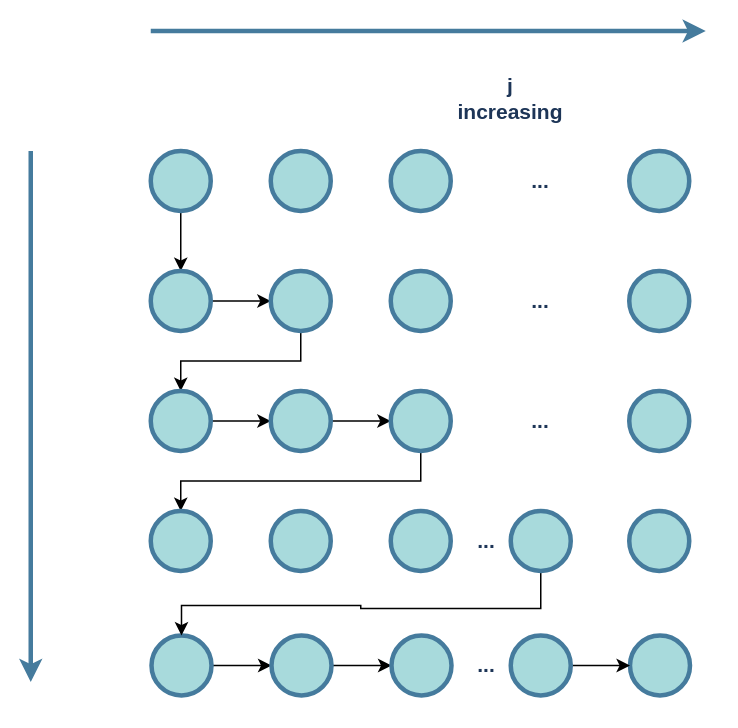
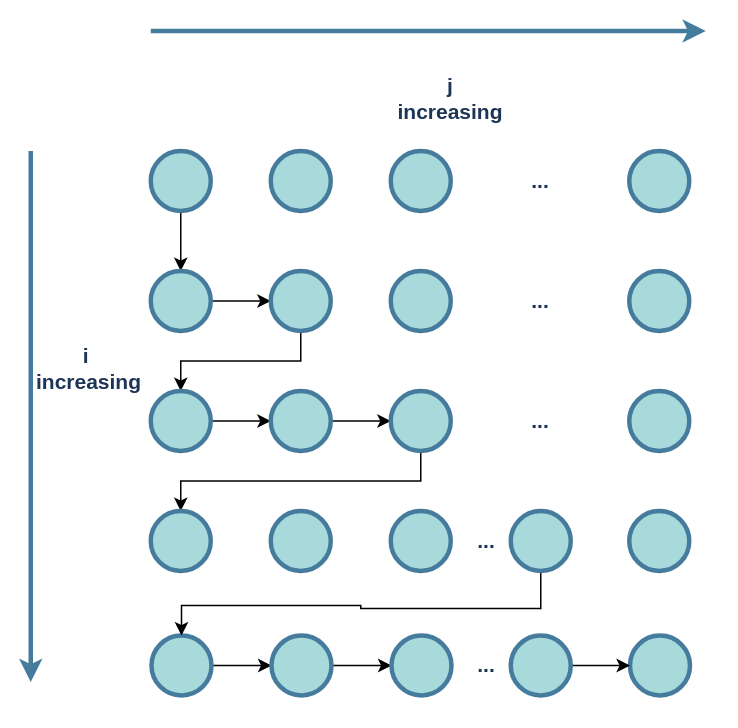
node "j increasing": moved (511, 98) -> (451, 98)
node "i increasing": added
